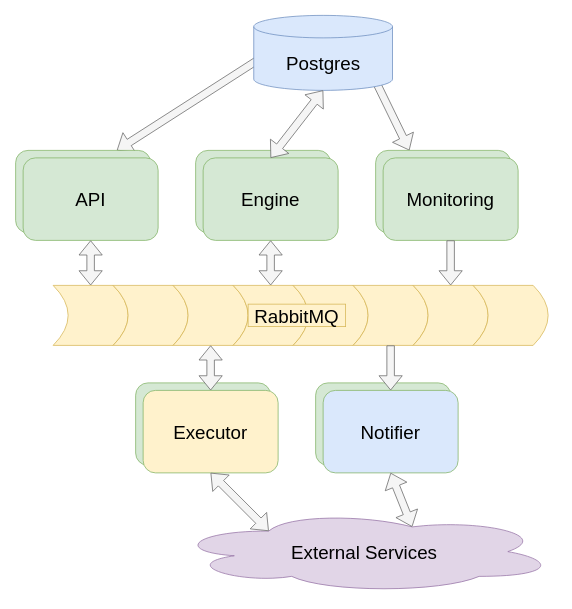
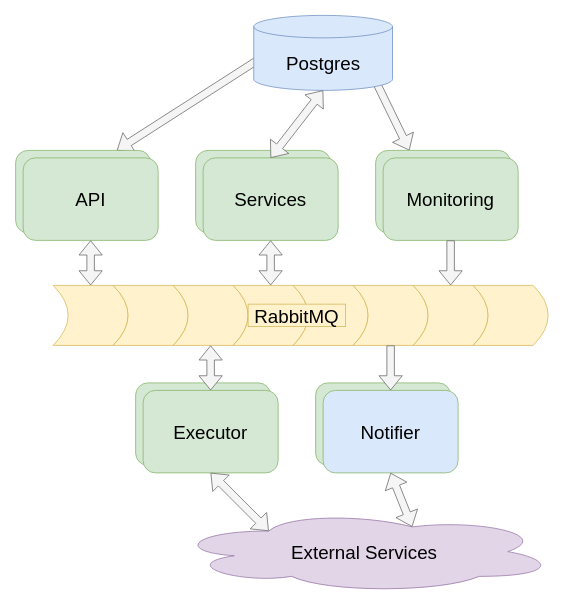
node "Engine": label "Engine" -> "Services"
node "Executor": fillcolor #fff2cc -> #d5e8d4
